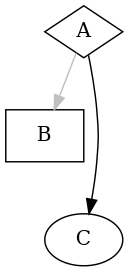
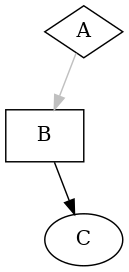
edge "A" -> "C": now "B" -> "C"
